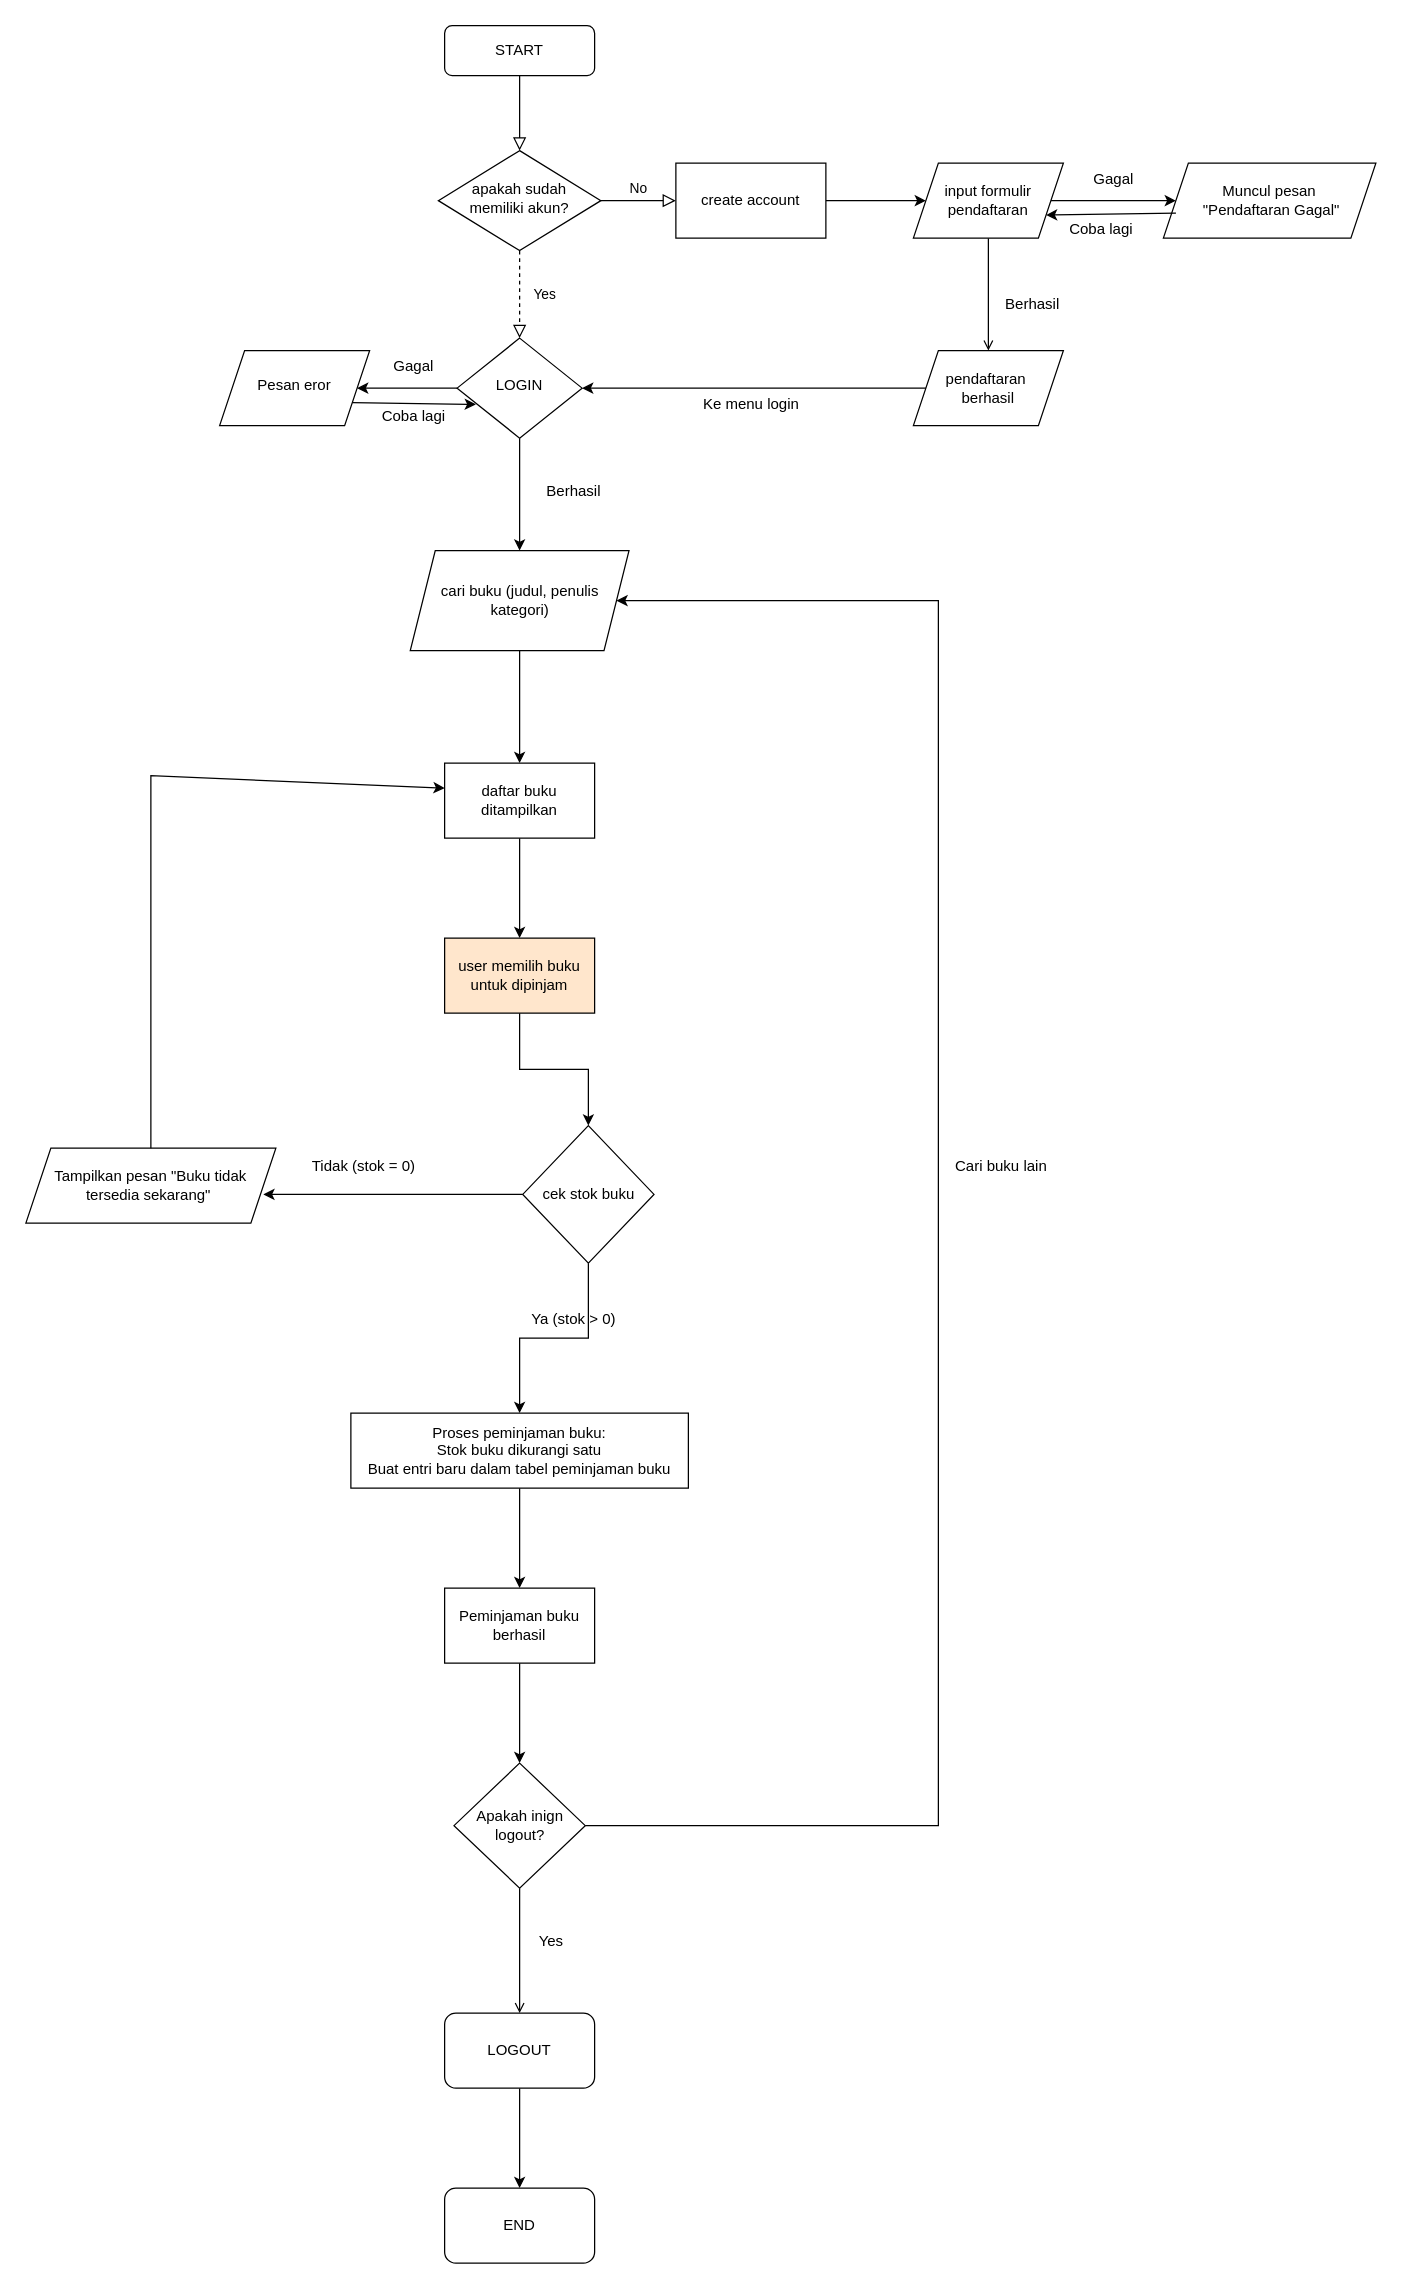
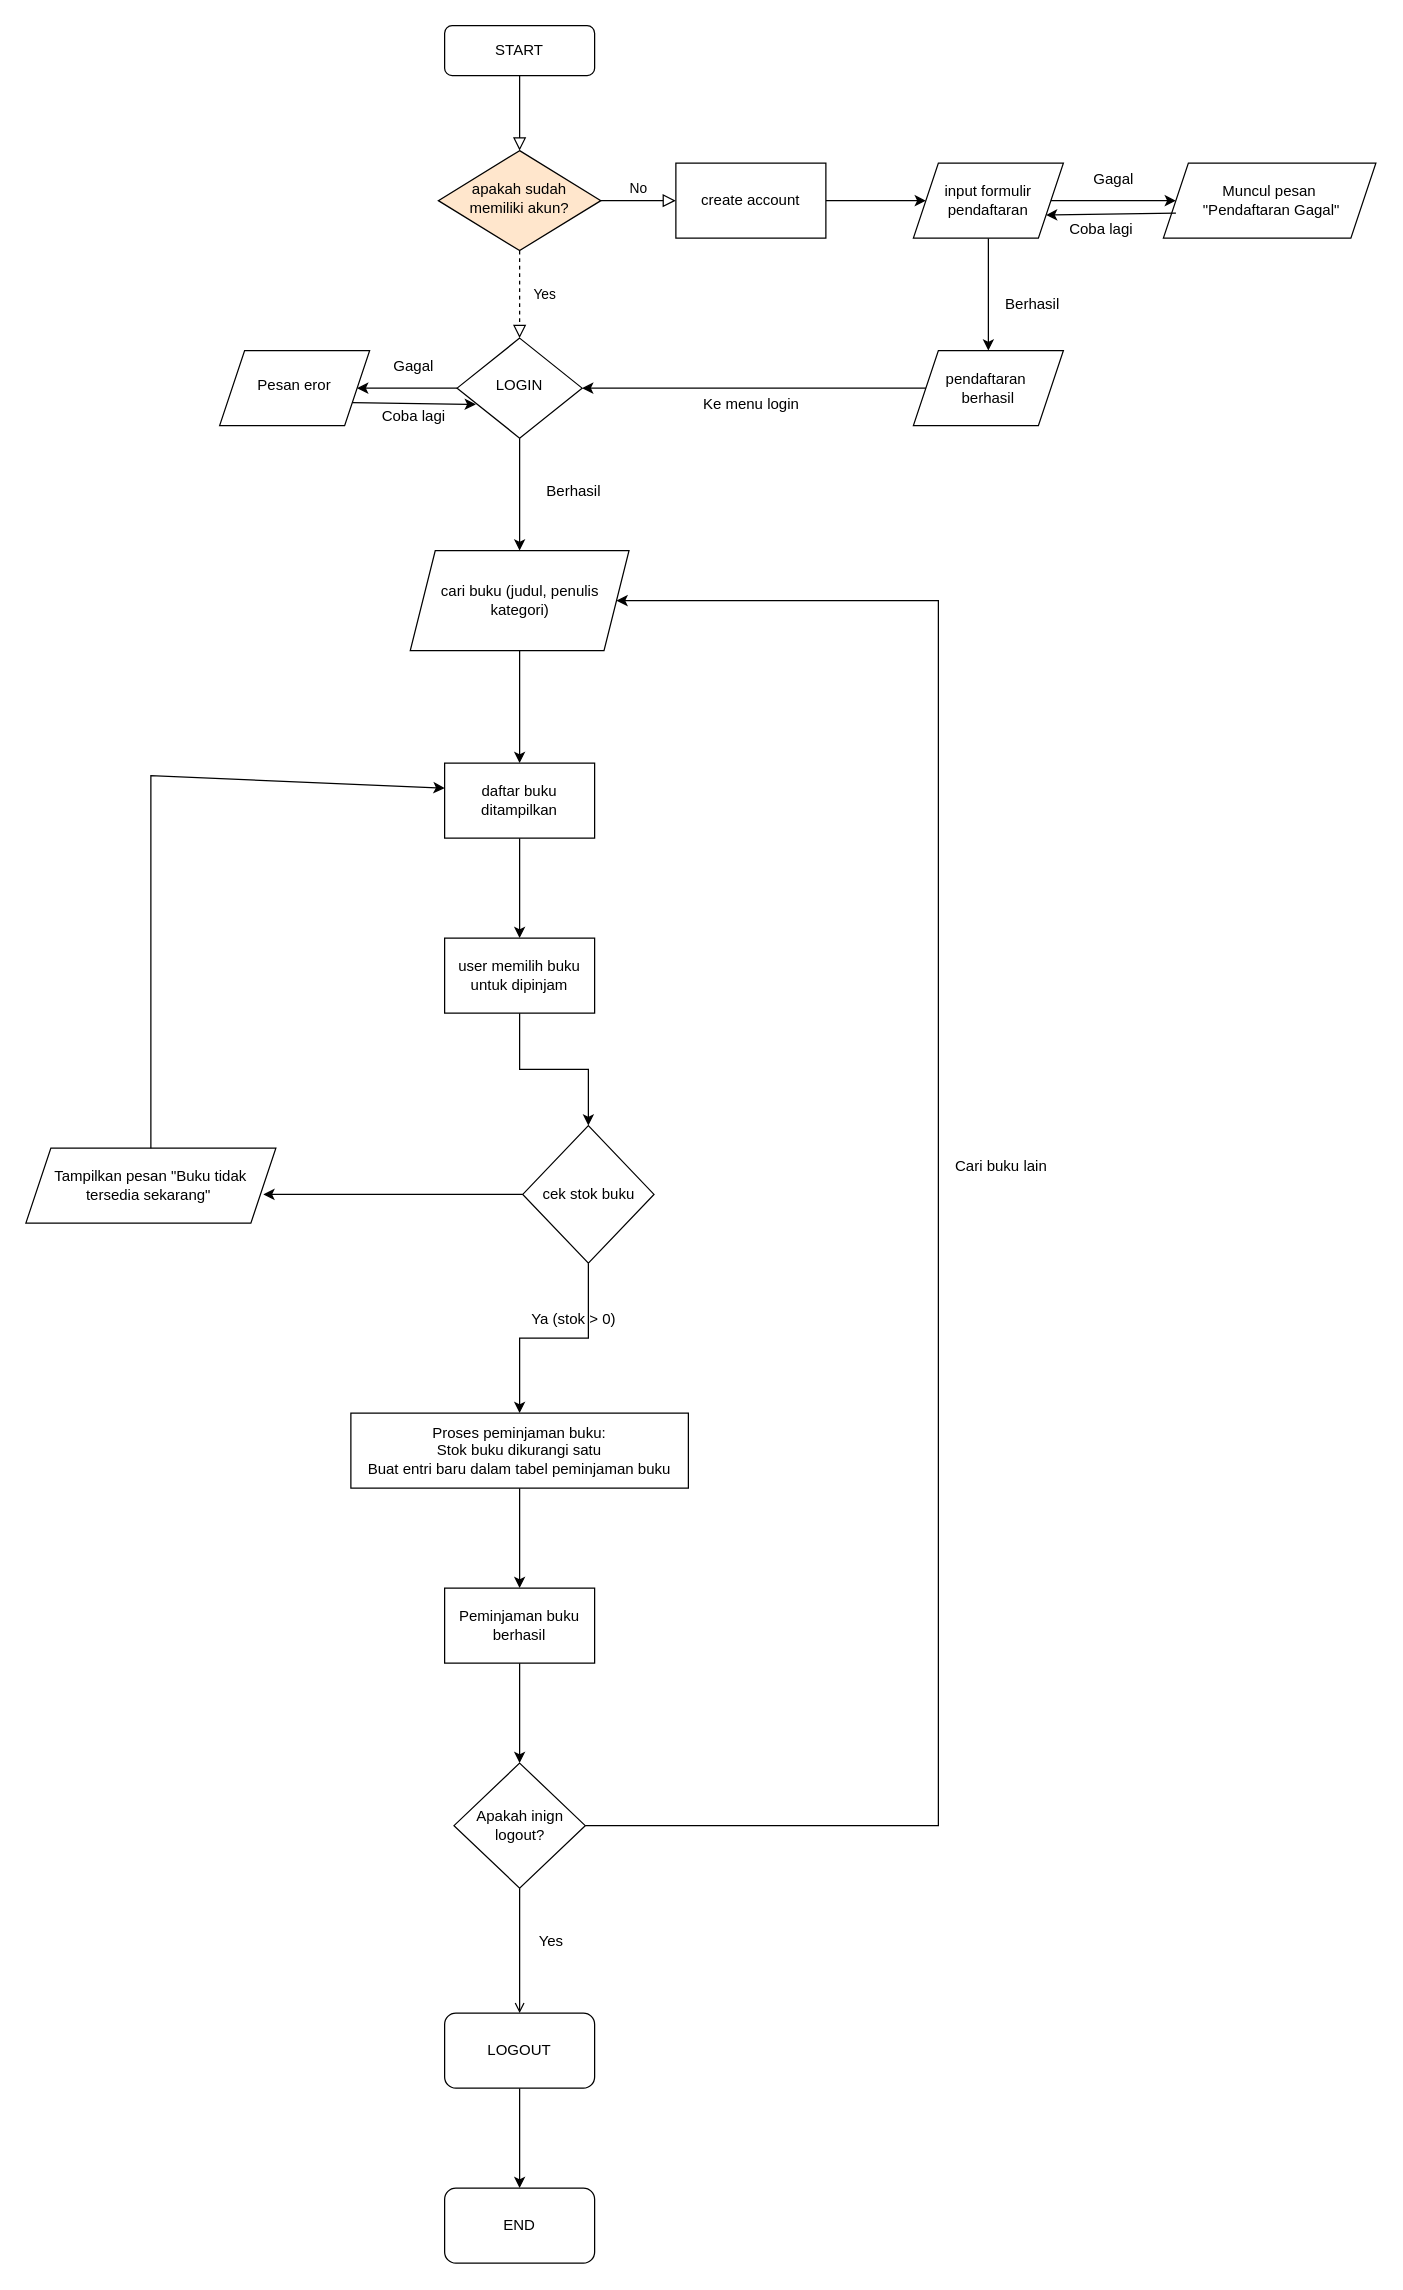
node "apakah sudah memiliki akun?": fillcolor #ffffff -> #ffe6cc
edge "input formulir pendaftaran" -> "pendaftaran berhasil": arrowhead open -> classic
node "user memilih buku untuk dipinjam": fillcolor #ffe6cc -> #ffffff
node "Tidak (stok = 0)": removed
